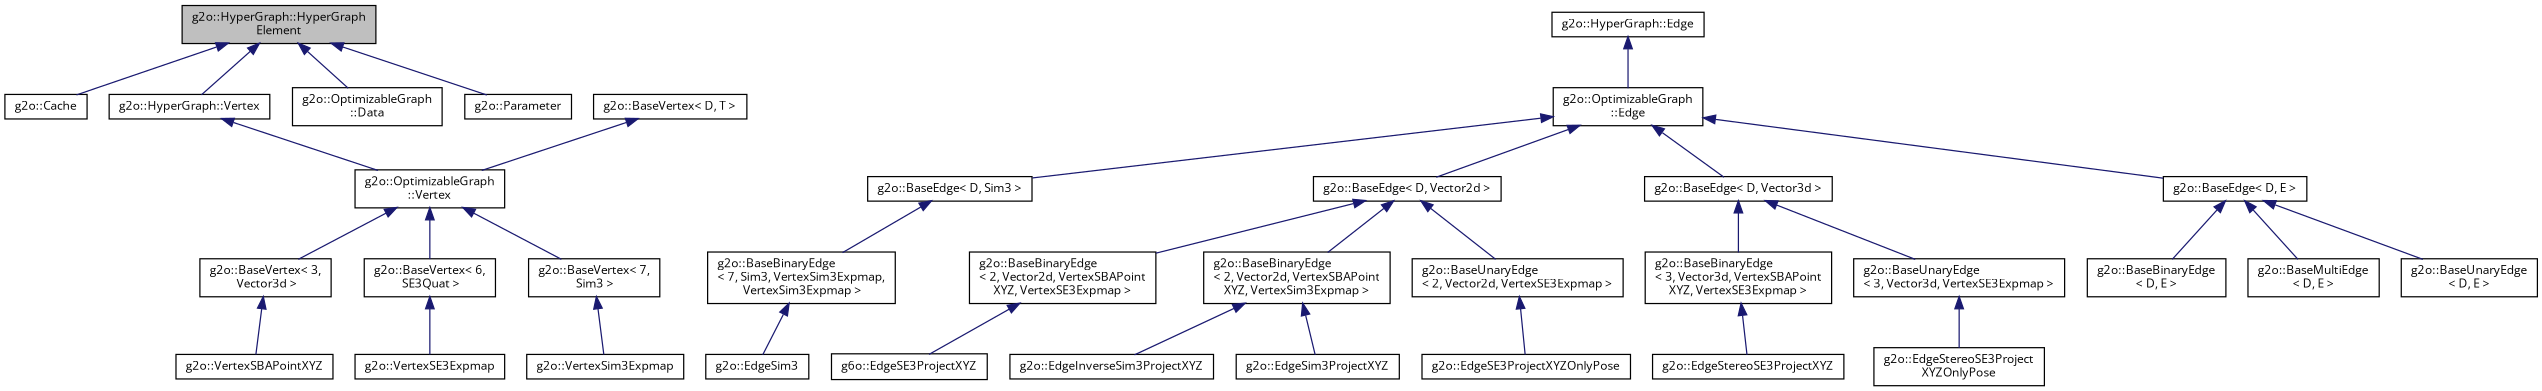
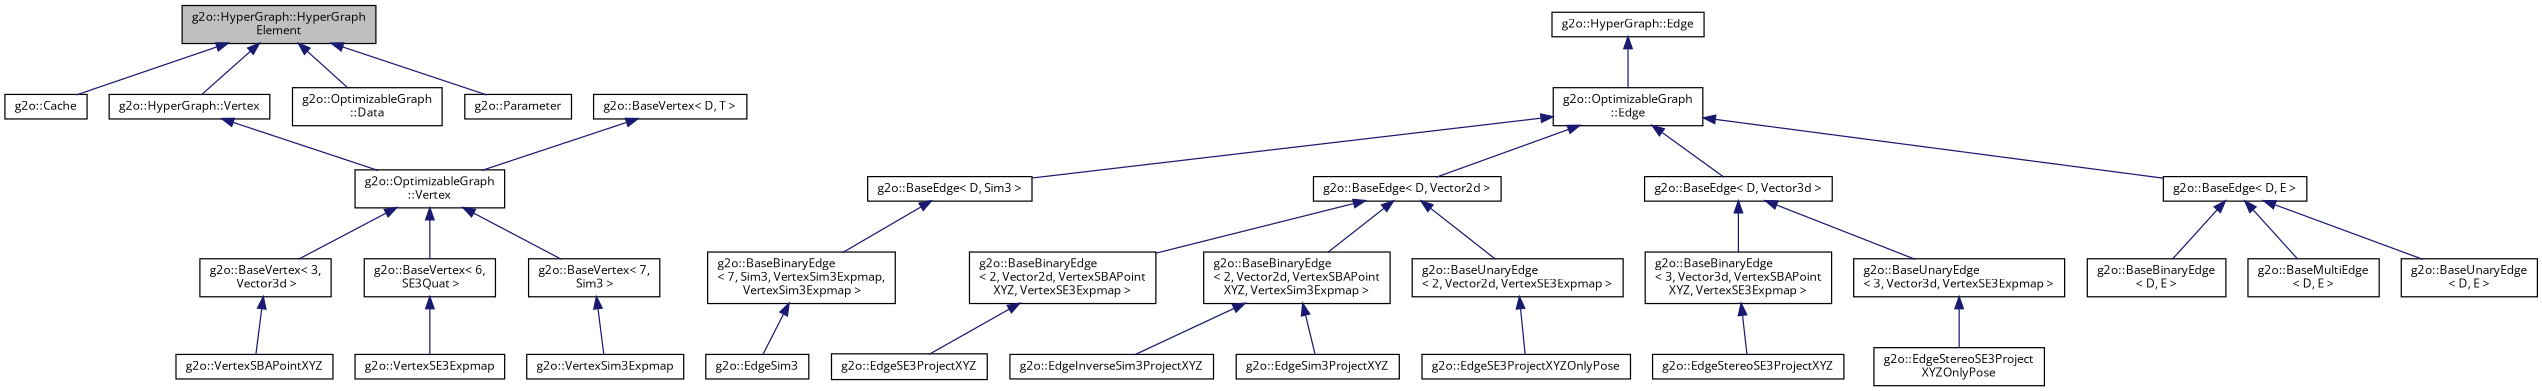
node "g6o::EdgeSE3ProjectXYZ": label "g6o::EdgeSE3ProjectXYZ" -> "g2o::EdgeSE3ProjectXYZ"
